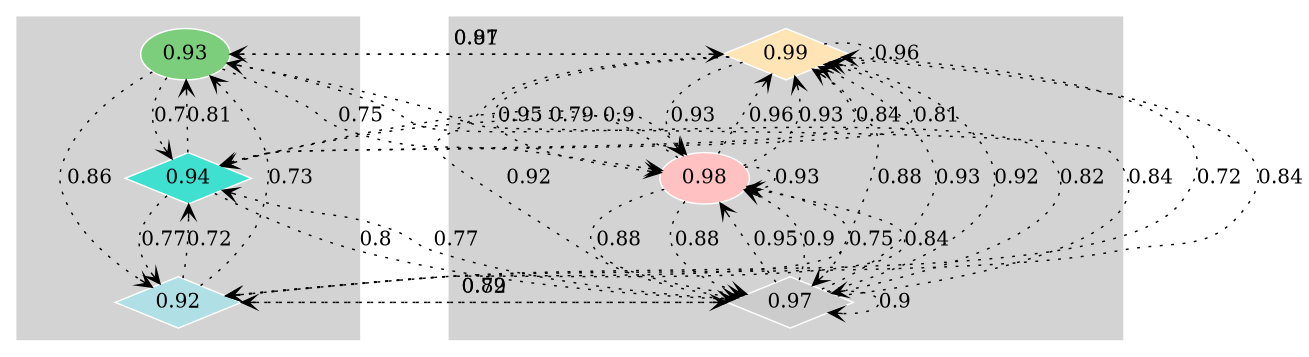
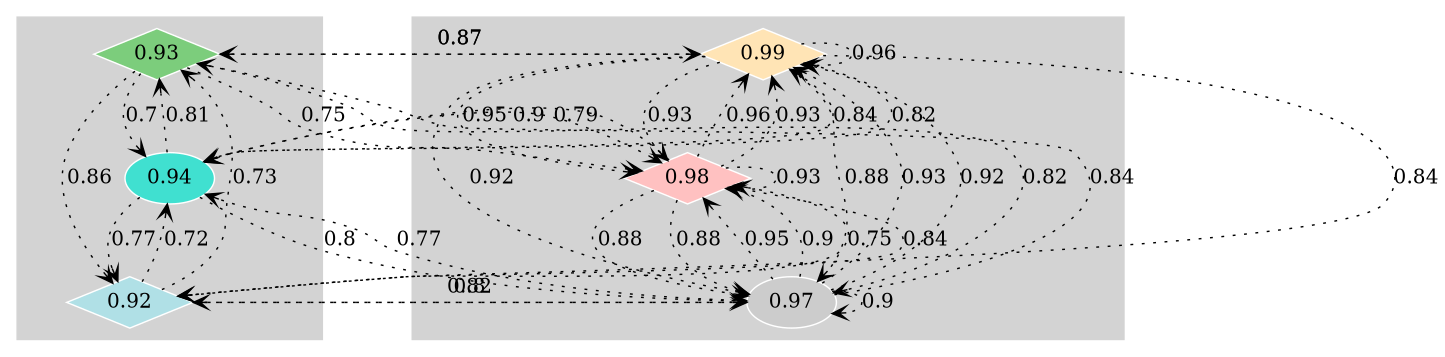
edge "0.93" -> "0.99": label "0.91" -> "0.87"
node "0.93": shape ellipse -> diamond
edge "0.99" -> "0.94": label "0.81" -> "0.82"
node "0.94": shape diamond -> ellipse
node "0.98": shape ellipse -> diamond
edge "0.92" -> "0.99": removed, label "0.72"
edge "0.97" -> "0.92": label "0.79" -> "0.8"
node "0.97": shape diamond -> ellipse
